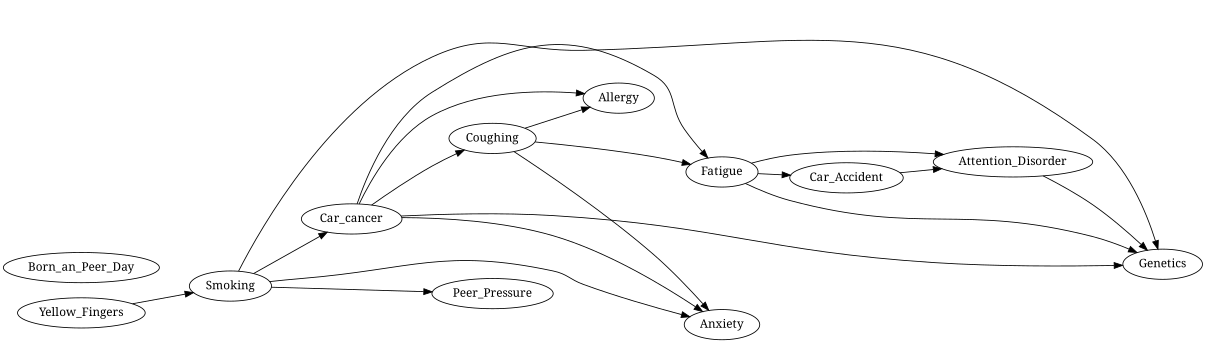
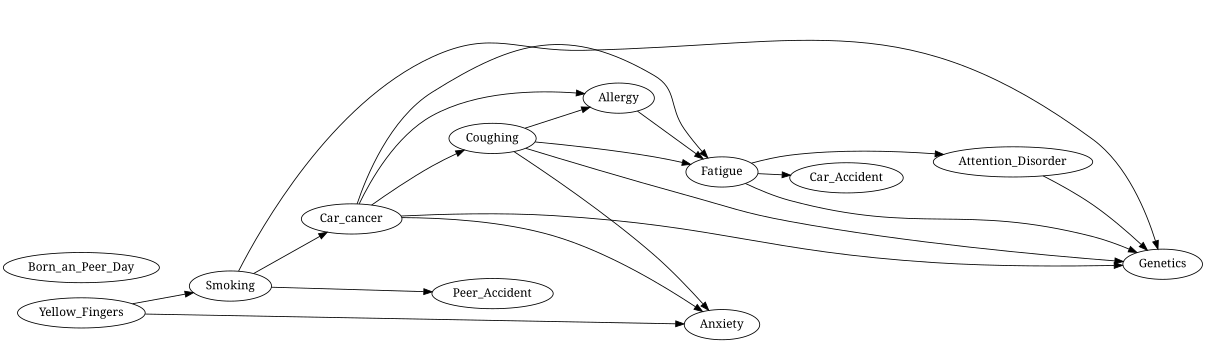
edge "Allergy" -> "Fatigue": added
edge "Car_Accident" -> "Attention_Disorder": removed
edge "Coughing" -> "Genetics": added
edge "Smoking" -> "Anxiety": now "Yellow_Fingers" -> "Anxiety"
node "Peer_Pressure": label "Peer_Pressure" -> "Peer_Accident"
